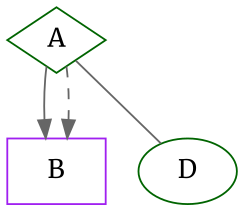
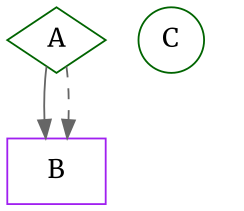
node "C": added
node "D": removed
